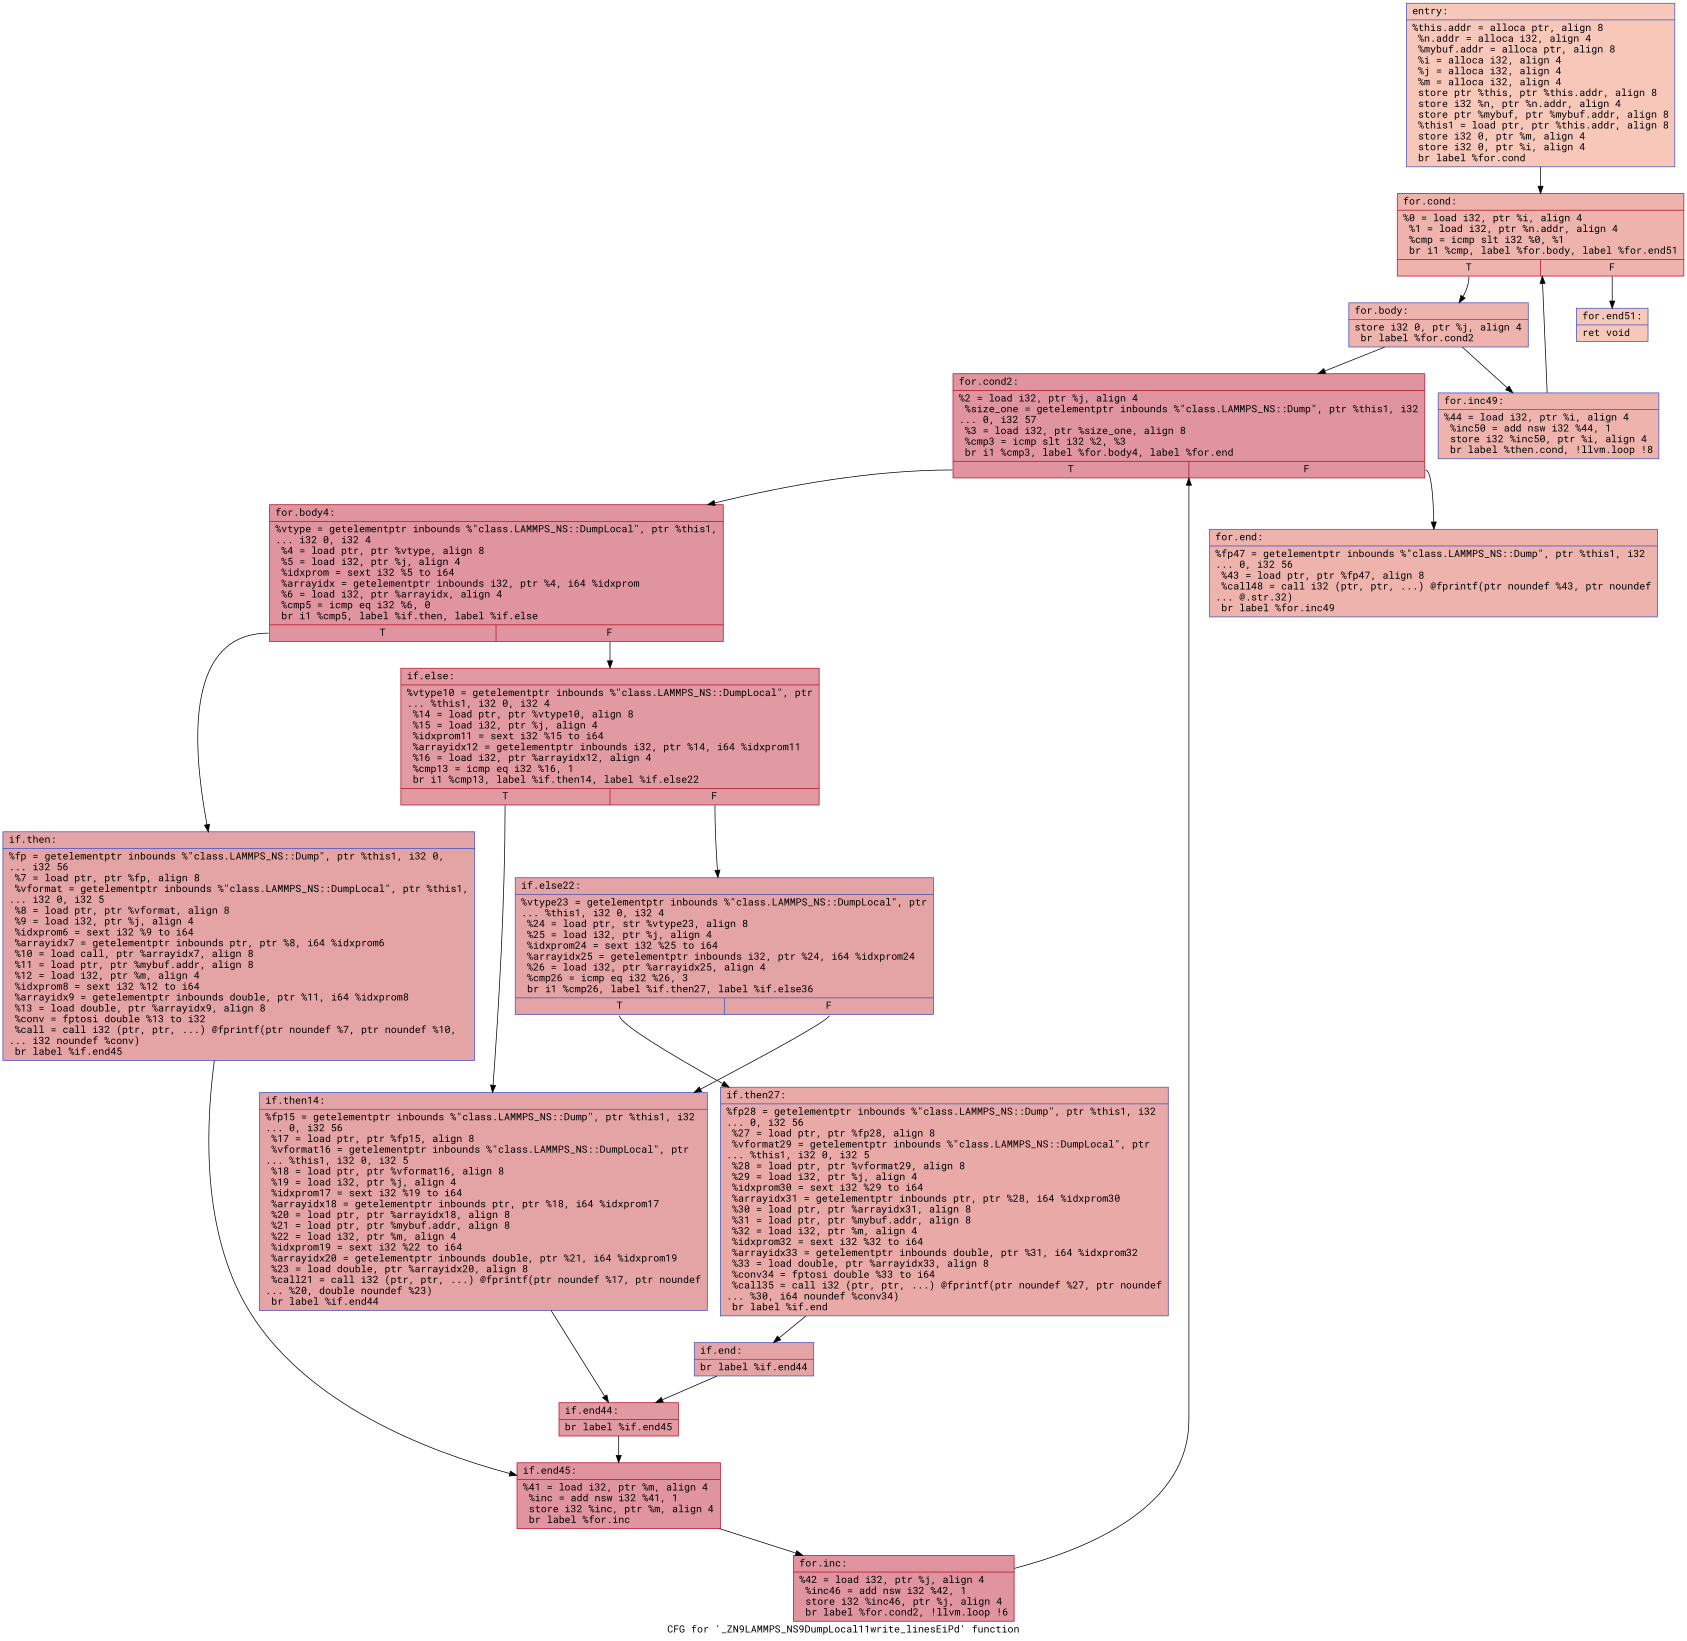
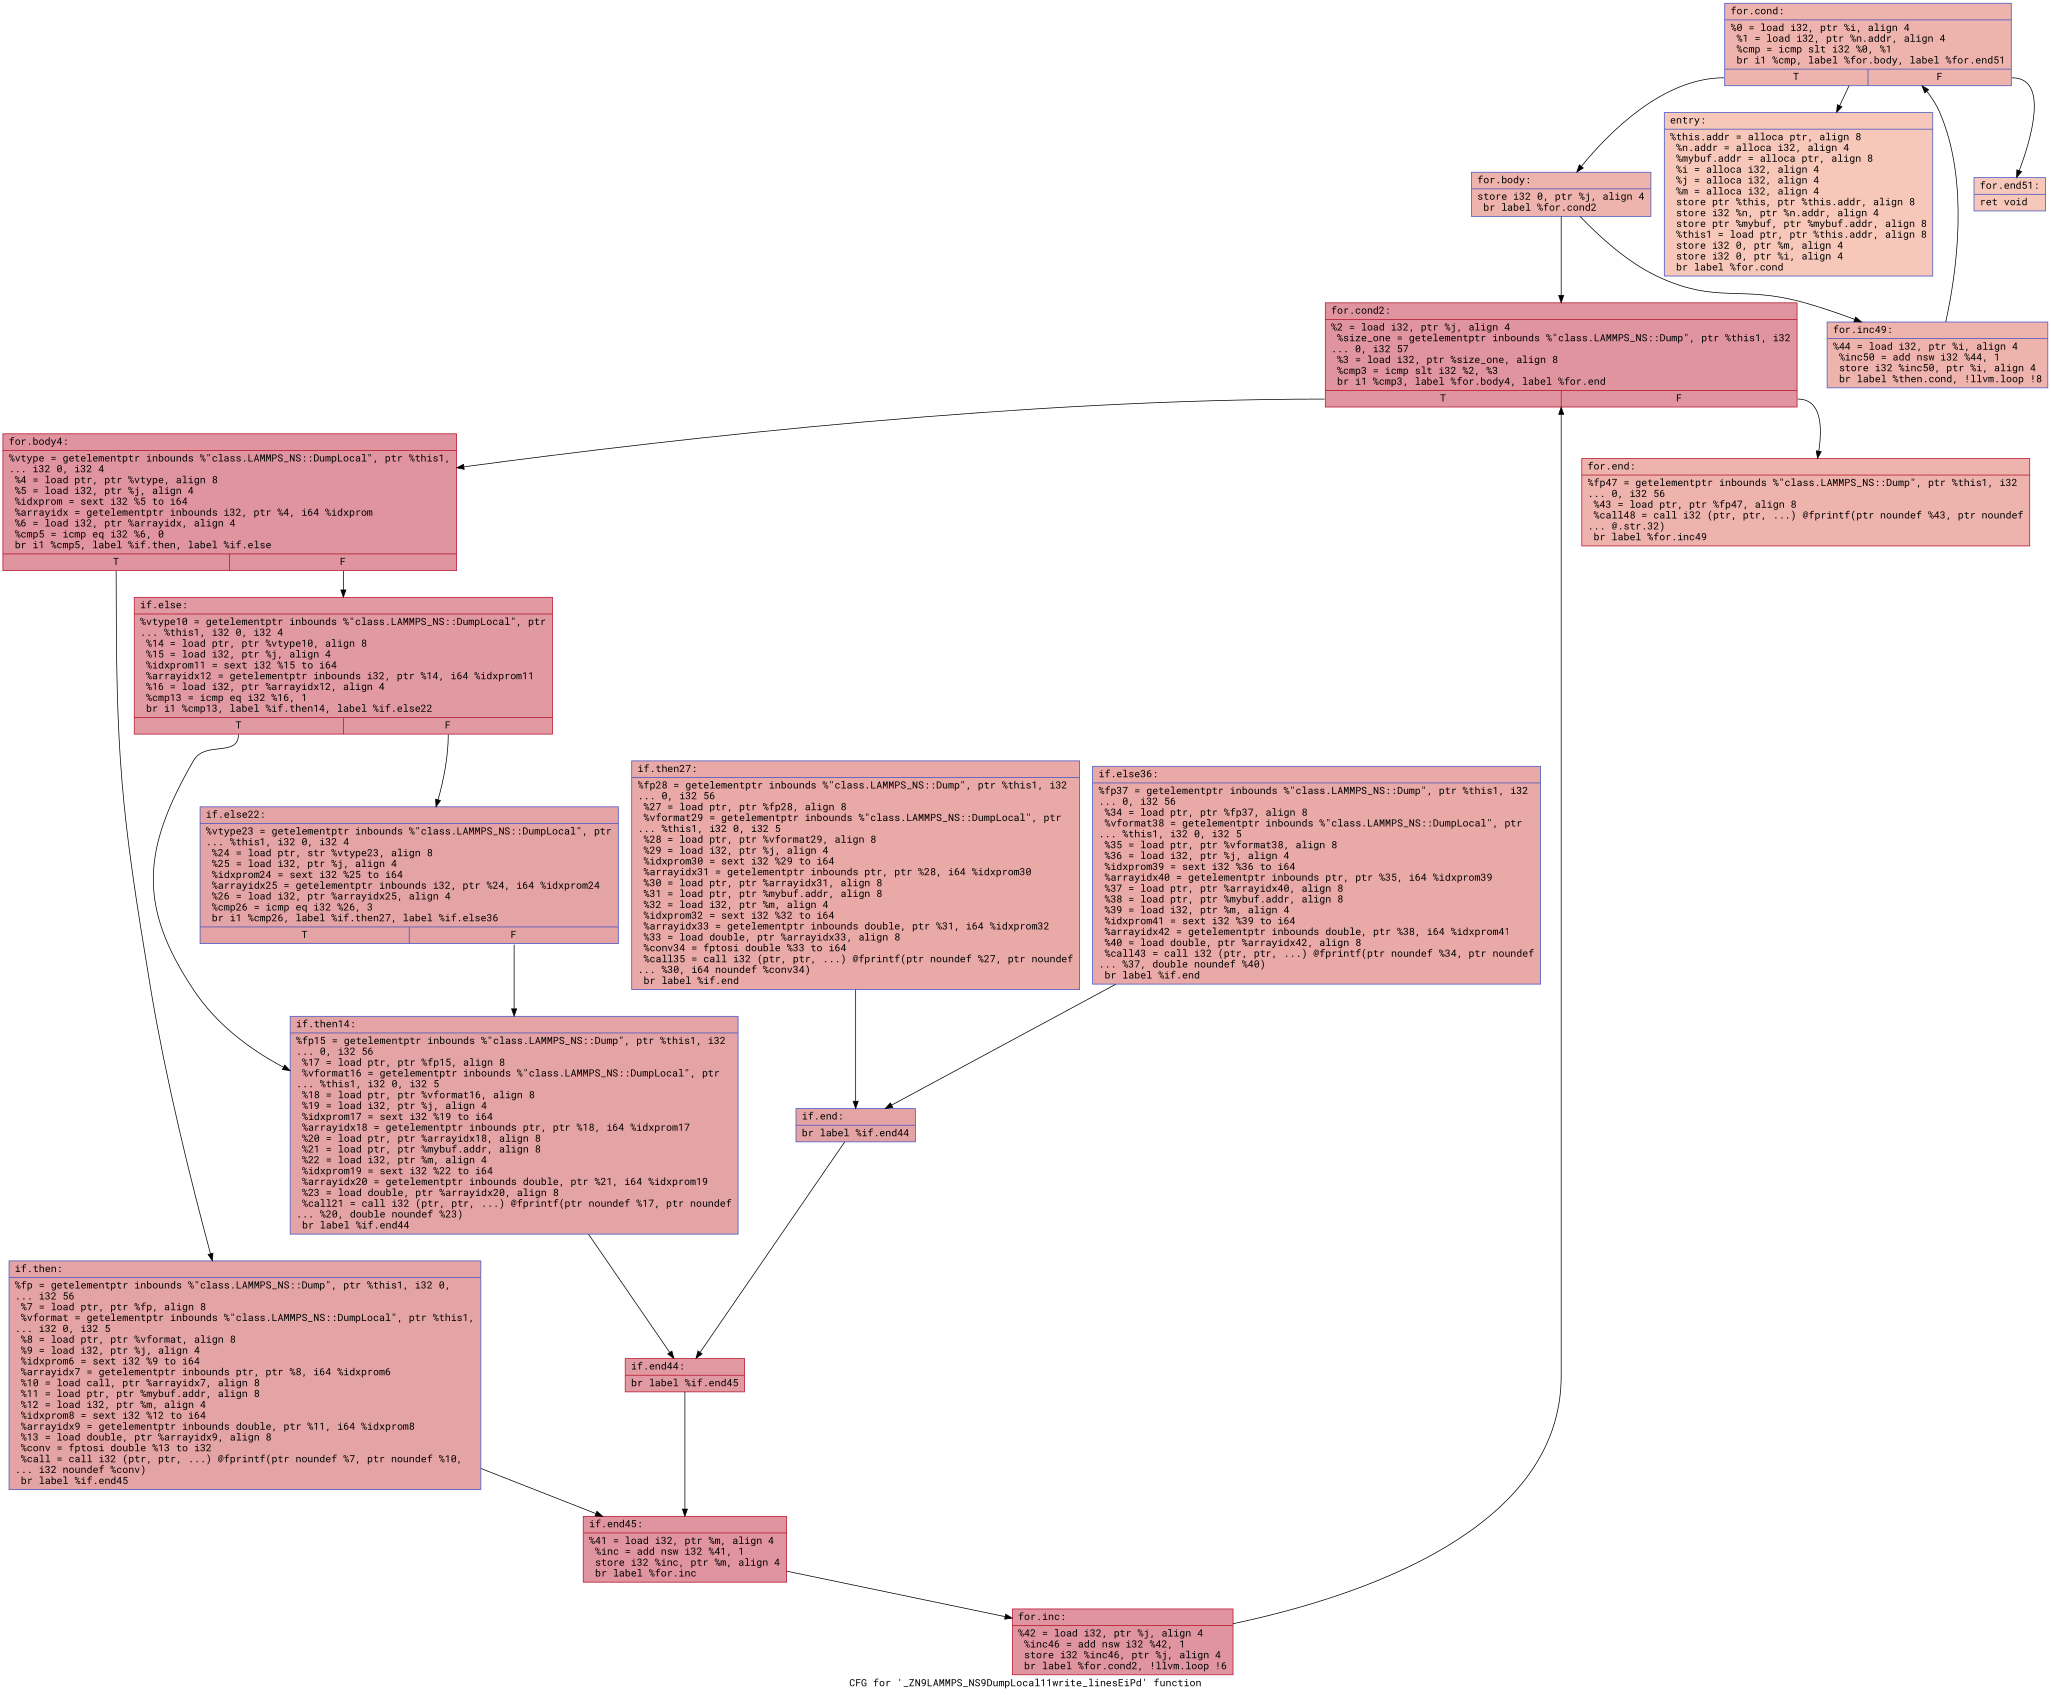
edge "entry:" -> "for.cond:": reversed
node "for.cond:": color #b70d28ff -> #3d50c3ff
node "for.end:": color #3d50c3ff -> #b70d28ff
node "if.else36:": added
edge "if.else22:" -> "if.then27:": removed
